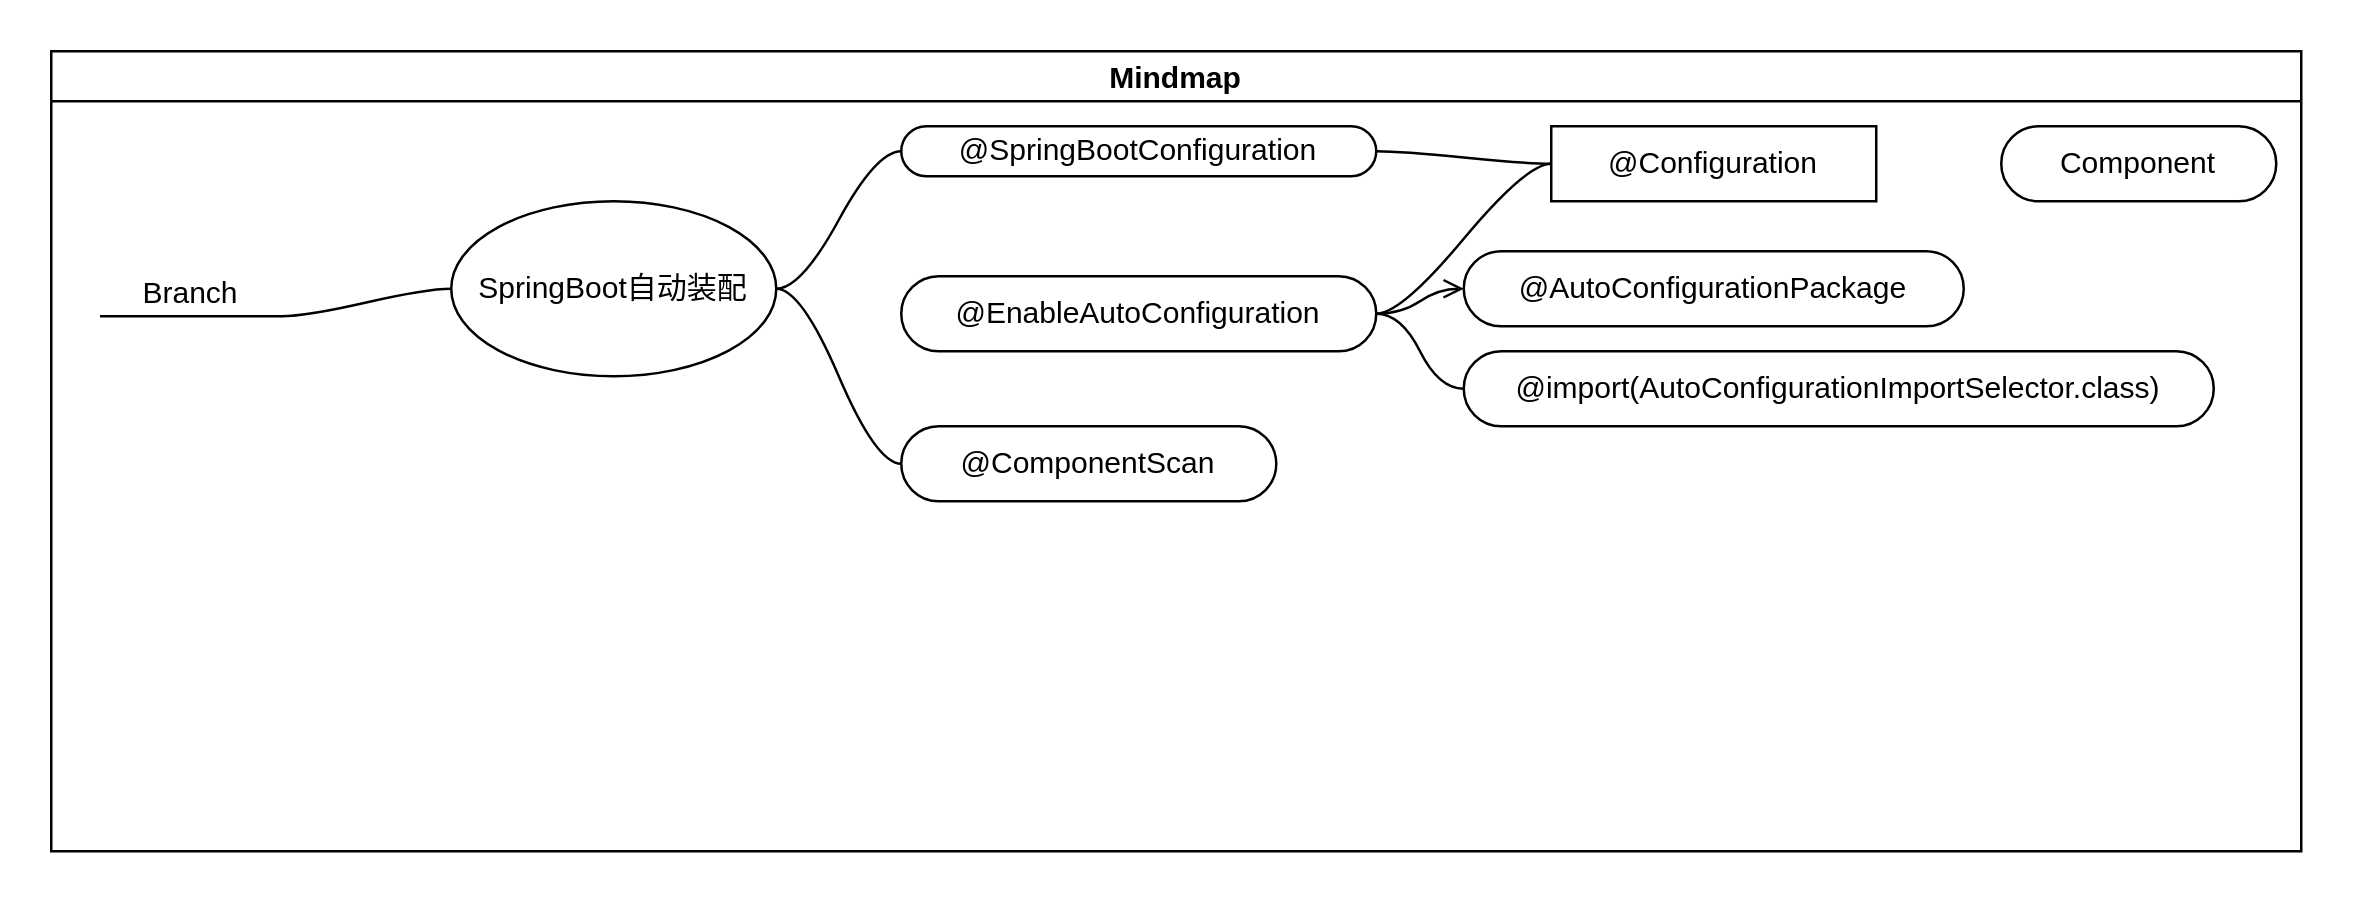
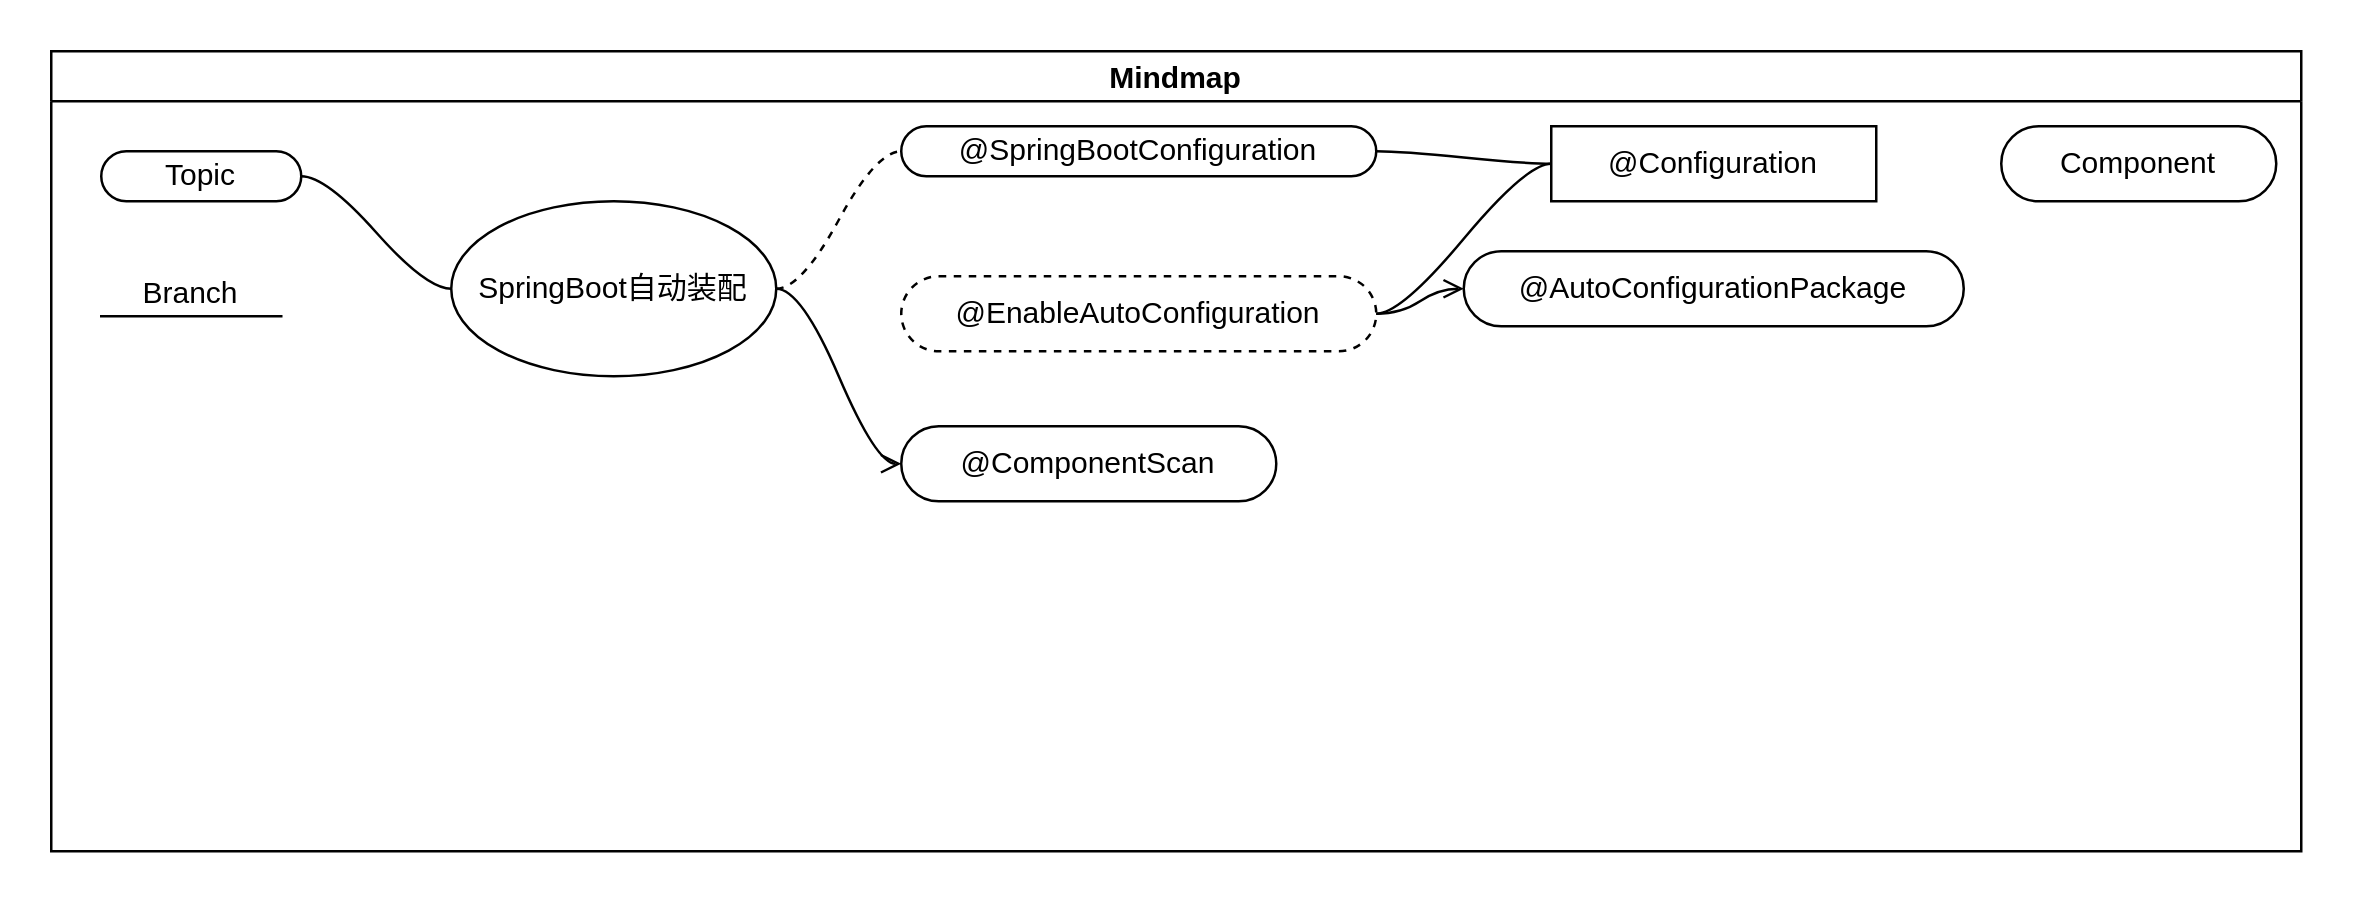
node "Topic": added
edge "@SpringBootConfiguration" -- "SpringBoot自动装配": style solid -> dashed
edge "Topic" -- "SpringBoot自动装配": added
edge "Branch" -- "SpringBoot自动装配": removed
node "@EnableAutoConfiguration": style solid -> dashed
edge "@EnableAutoConfiguration" -- "@import(AutoConfigurationImportSelector.class)": removed
node "@import(AutoConfigurationImportSelector.class)": removed
edge "SpringBoot自动装配" -- "@ComponentScan": arrowhead none -> open
